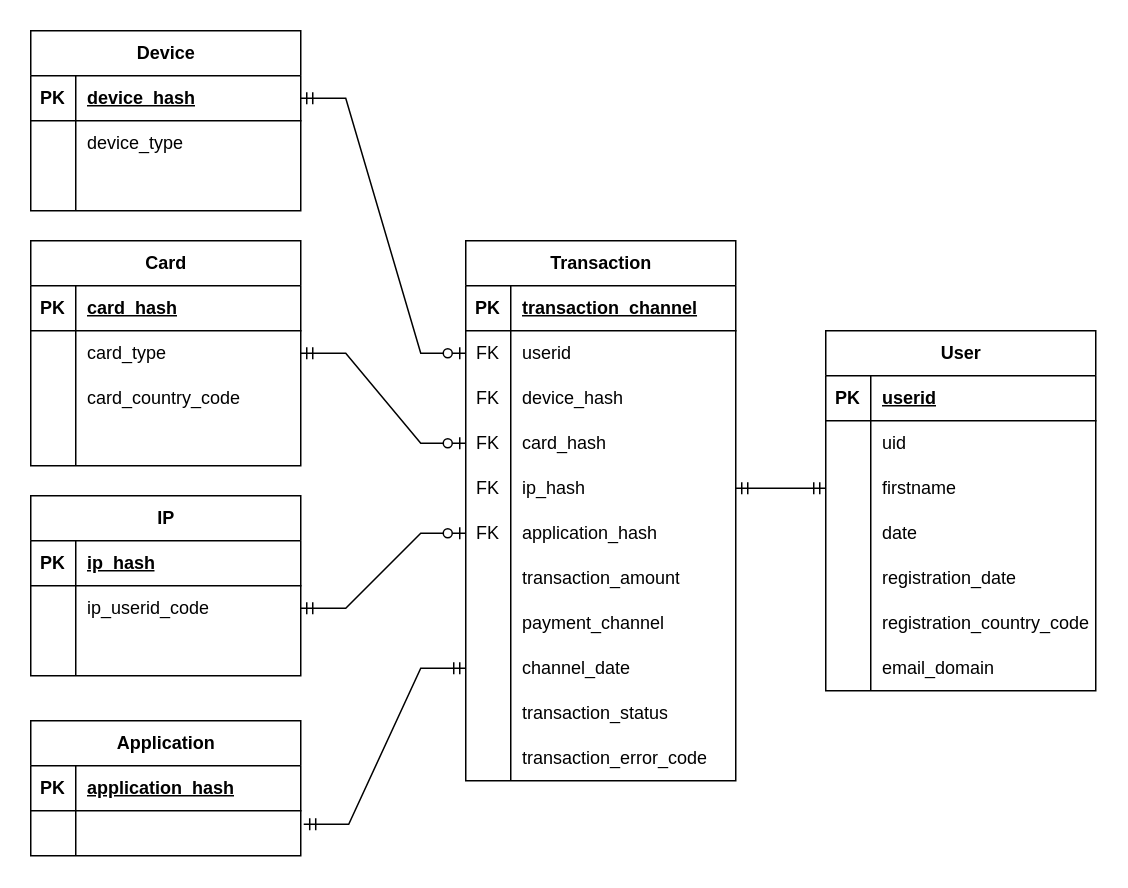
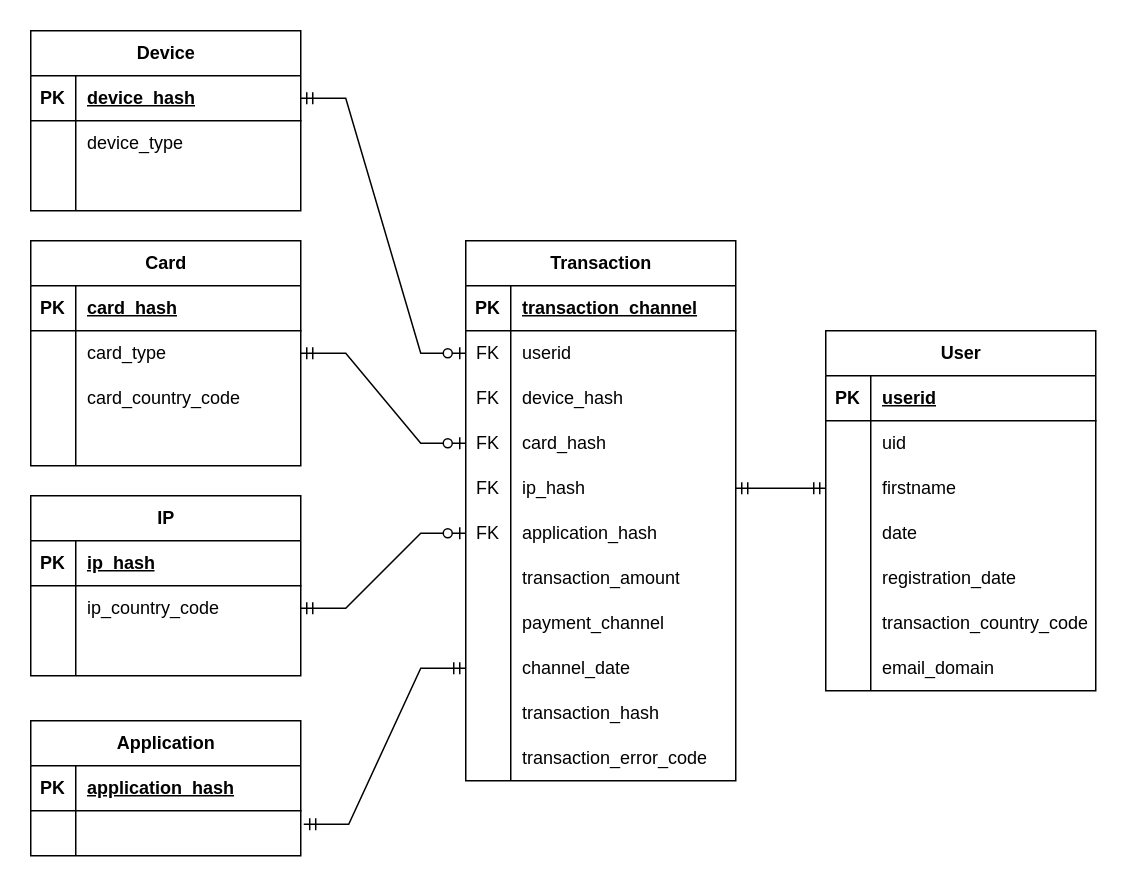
node "ip_userid_code": label "ip_userid_code" -> "ip_country_code"
node "registration_country_code": label "registration_country_code" -> "transaction_country_code"
node "transaction_status": label "transaction_status" -> "transaction_hash"
